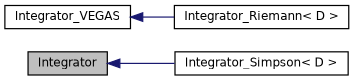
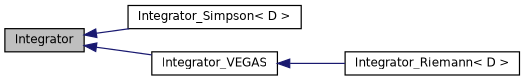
edge "Integrator_VEGAS" -> "Integrator": added
